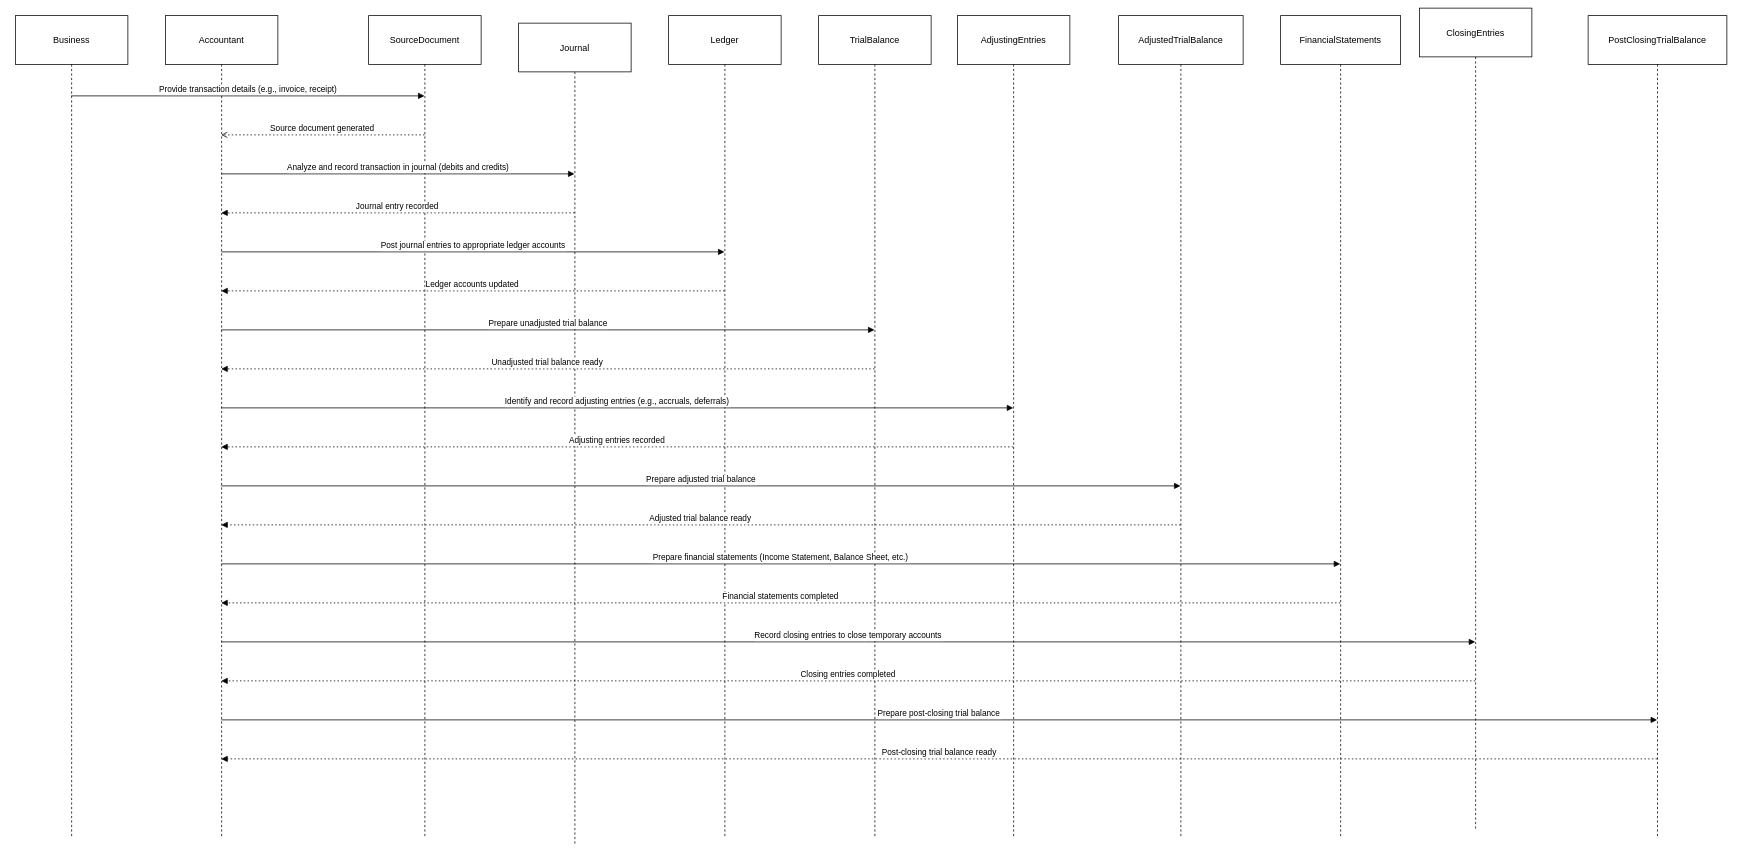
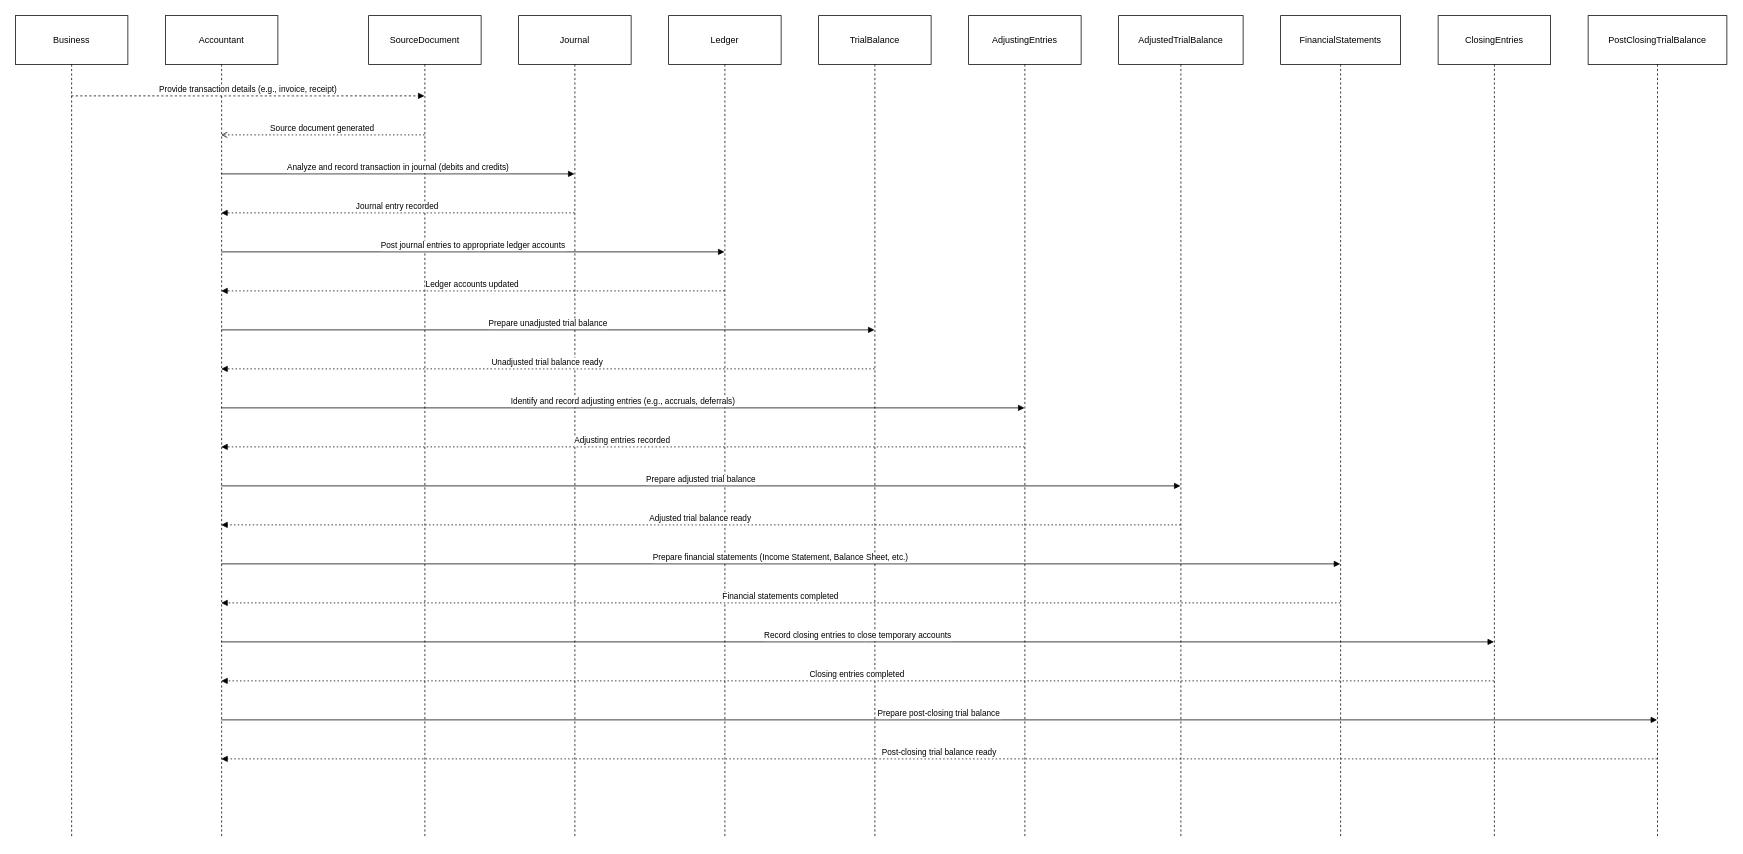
edge "Business" -> "SourceDocument": style solid -> dashed
node "ClosingEntries": moved (1476, 419) -> (1494, 426)
node "AdjustingEntries": moved (1014, 426) -> (1025, 426)
node "Journal": moved (575, 434) -> (575, 426)
